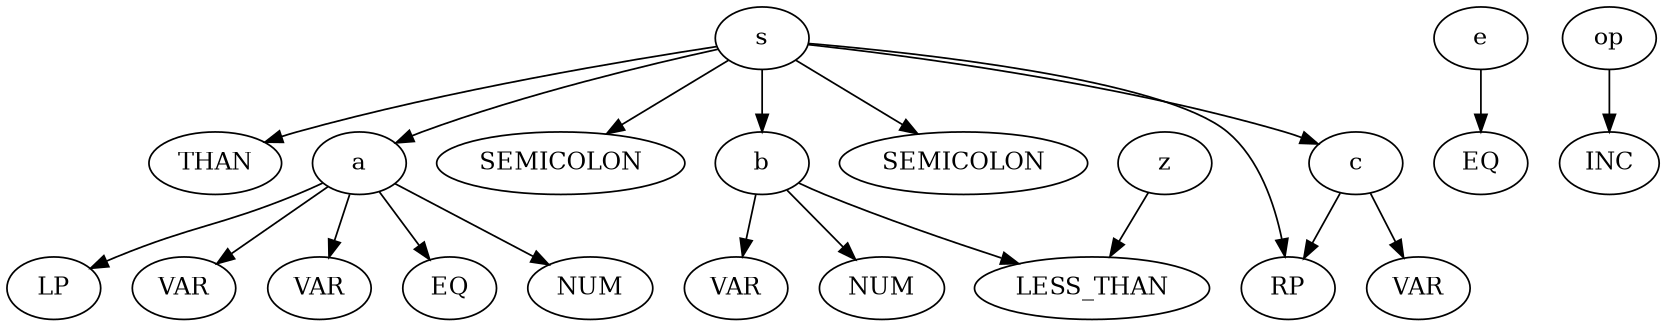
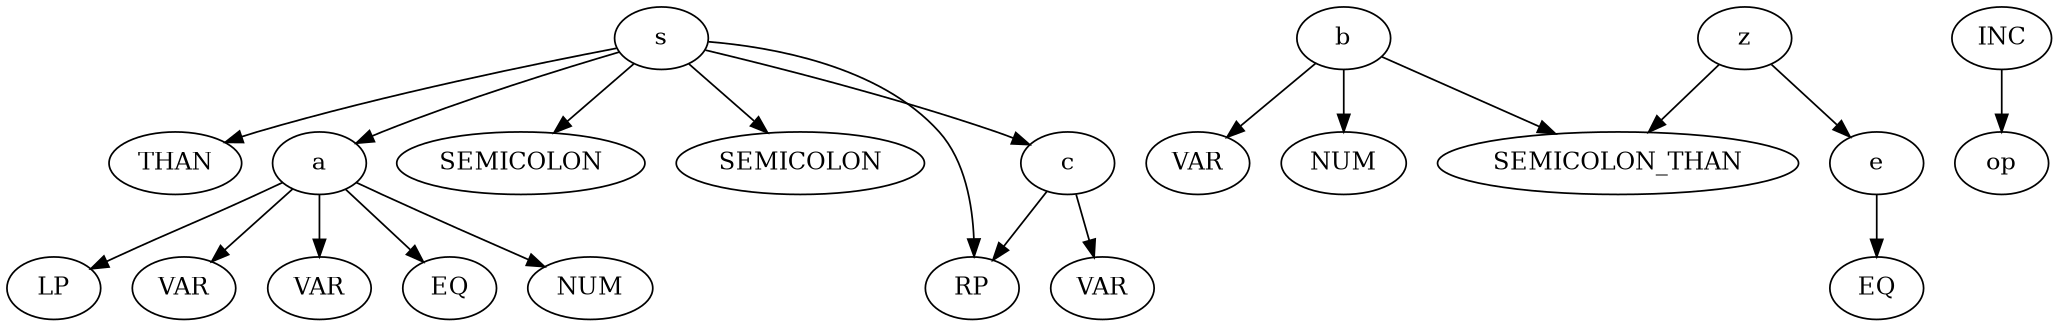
edge "s" -> "b": removed
edge "op" -> "INC": reversed
edge "z" -> "e": added
node "LESS_THAN": label "LESS_THAN" -> "SEMICOLON_THAN"
